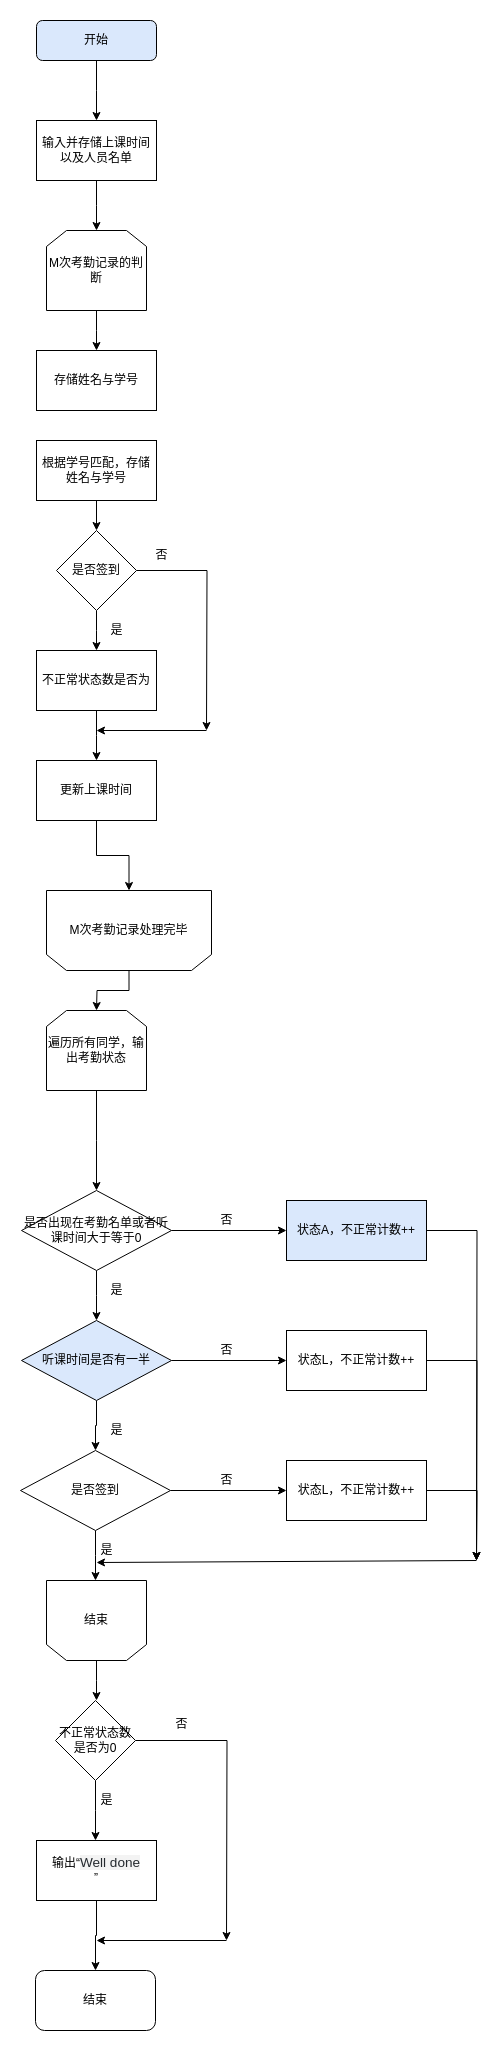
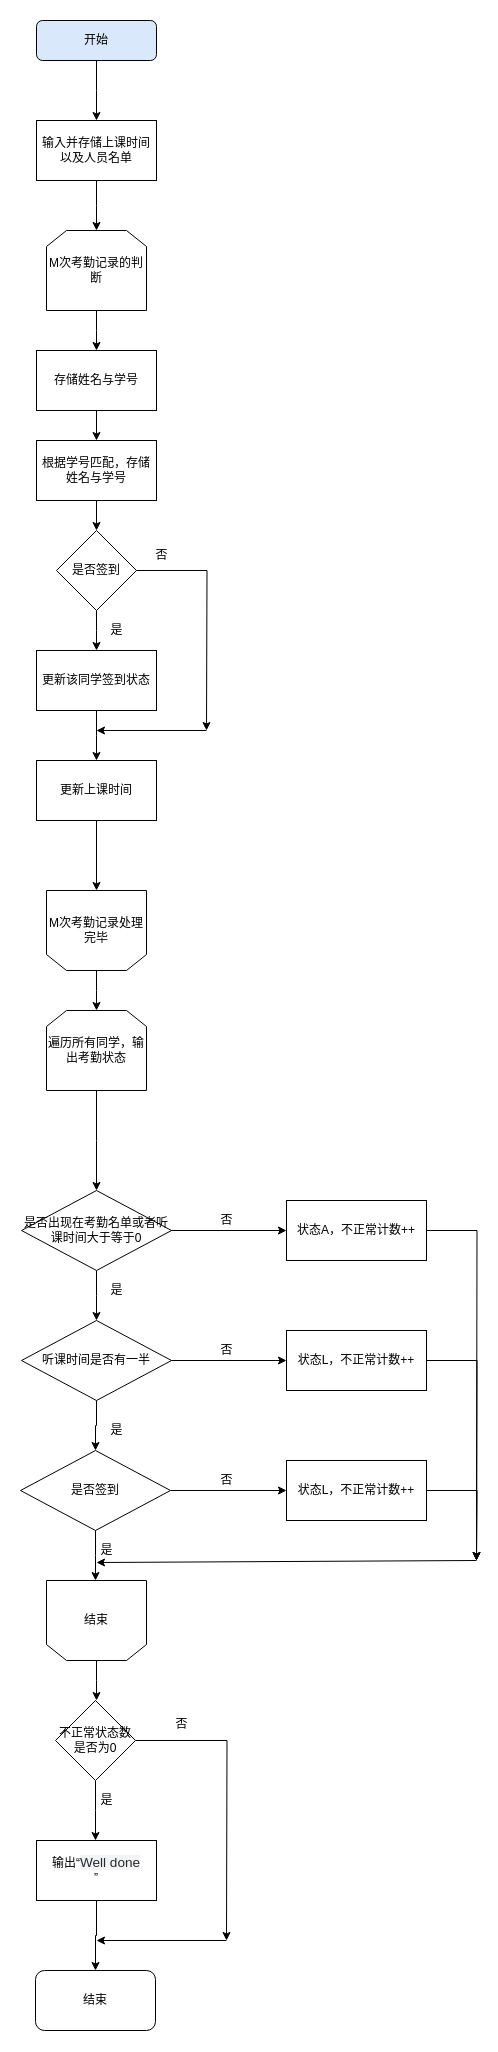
edge "存储姓名与学号" -> "根据学号匹配，存储姓名与学号": added
node "不正常状态数是否为": label "不正常状态数是否为" -> "更新该同学签到状态"
node "M次考勤记录处理完毕": size 165x80 -> 100x80
node "状态A，不正常计数++": fillcolor #dae8fc -> #ffffff
node "听课时间是否有一半": fillcolor #dae8fc -> #ffffff
